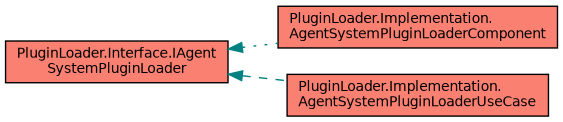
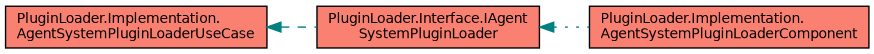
edge "PluginLoader.Implementation. AgentSystemPluginLoaderUseCase" -> "PluginLoader.Interface.IAgent SystemPluginLoader": reversed
